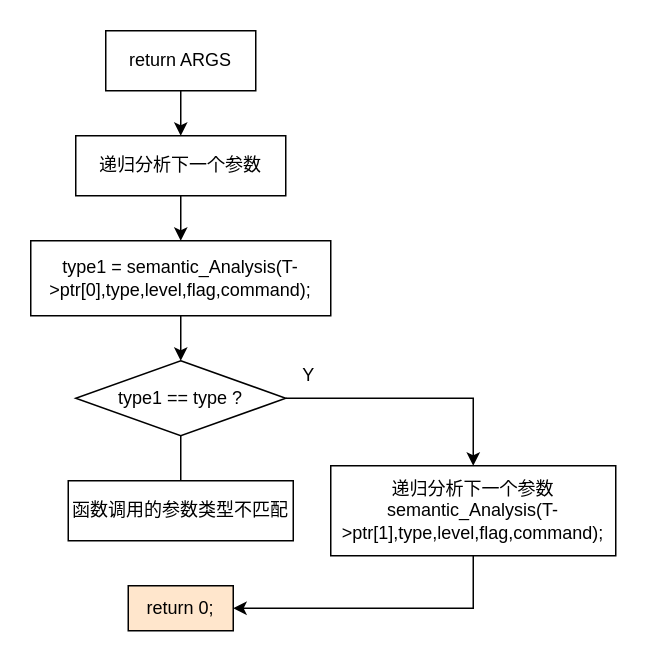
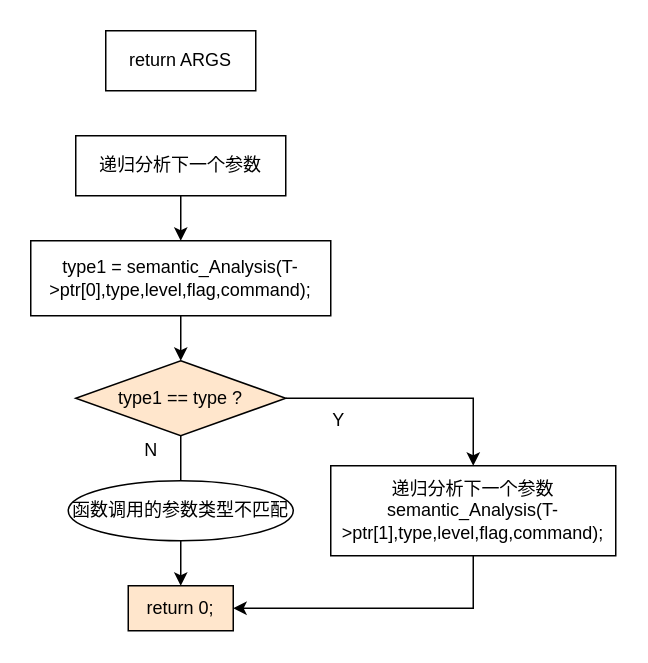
edge "return ARGS" -> "递归分析下一个参数": removed
node "Y": moved (308, 376) -> (338, 421)
node "type1 == type ?": fillcolor #ffffff -> #ffe6cc
node "N": added
node "函数调用的参数类型不匹配": shape rectangle -> ellipse
edge "函数调用的参数类型不匹配" -> "return 0;": added
